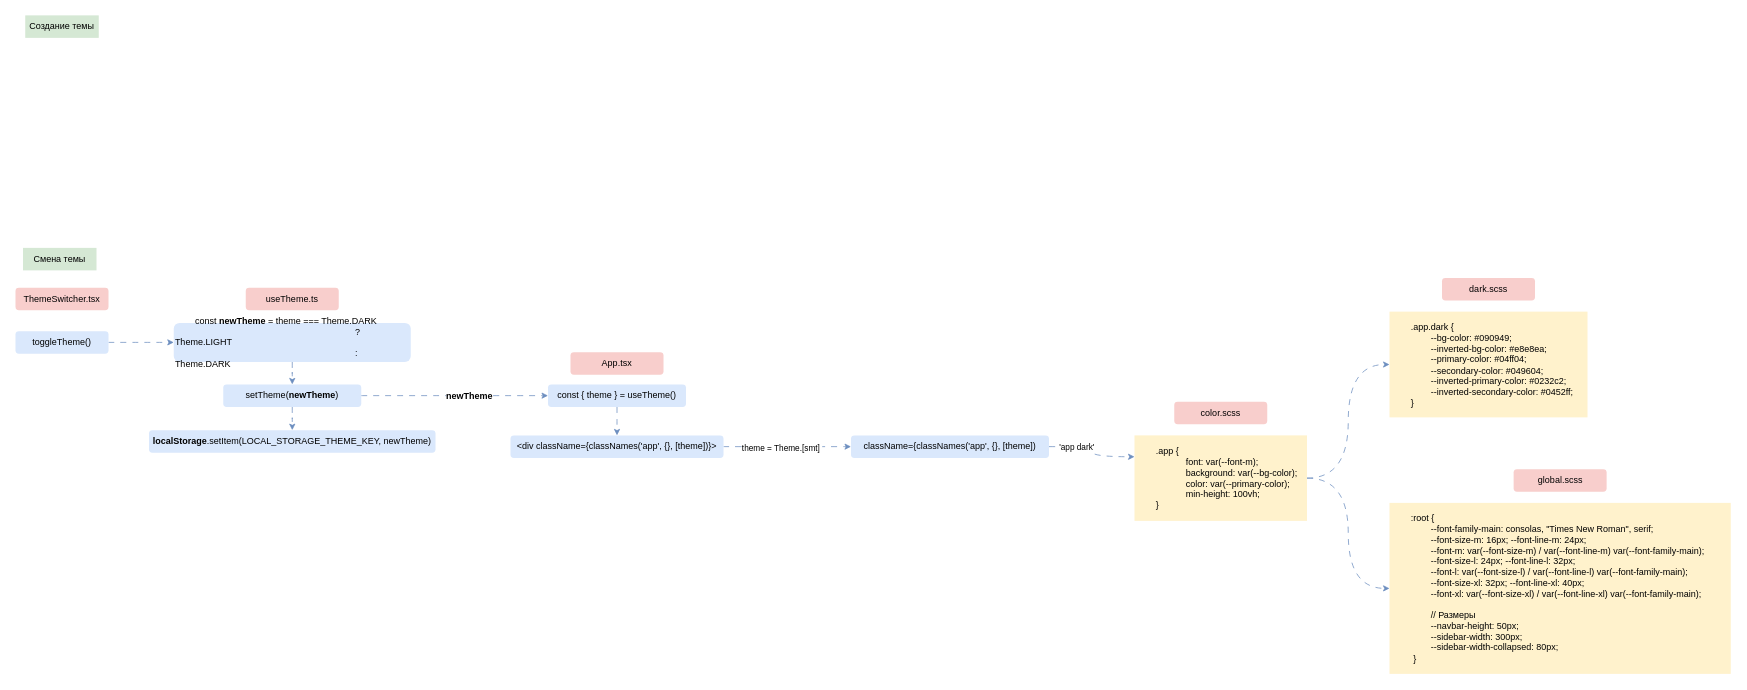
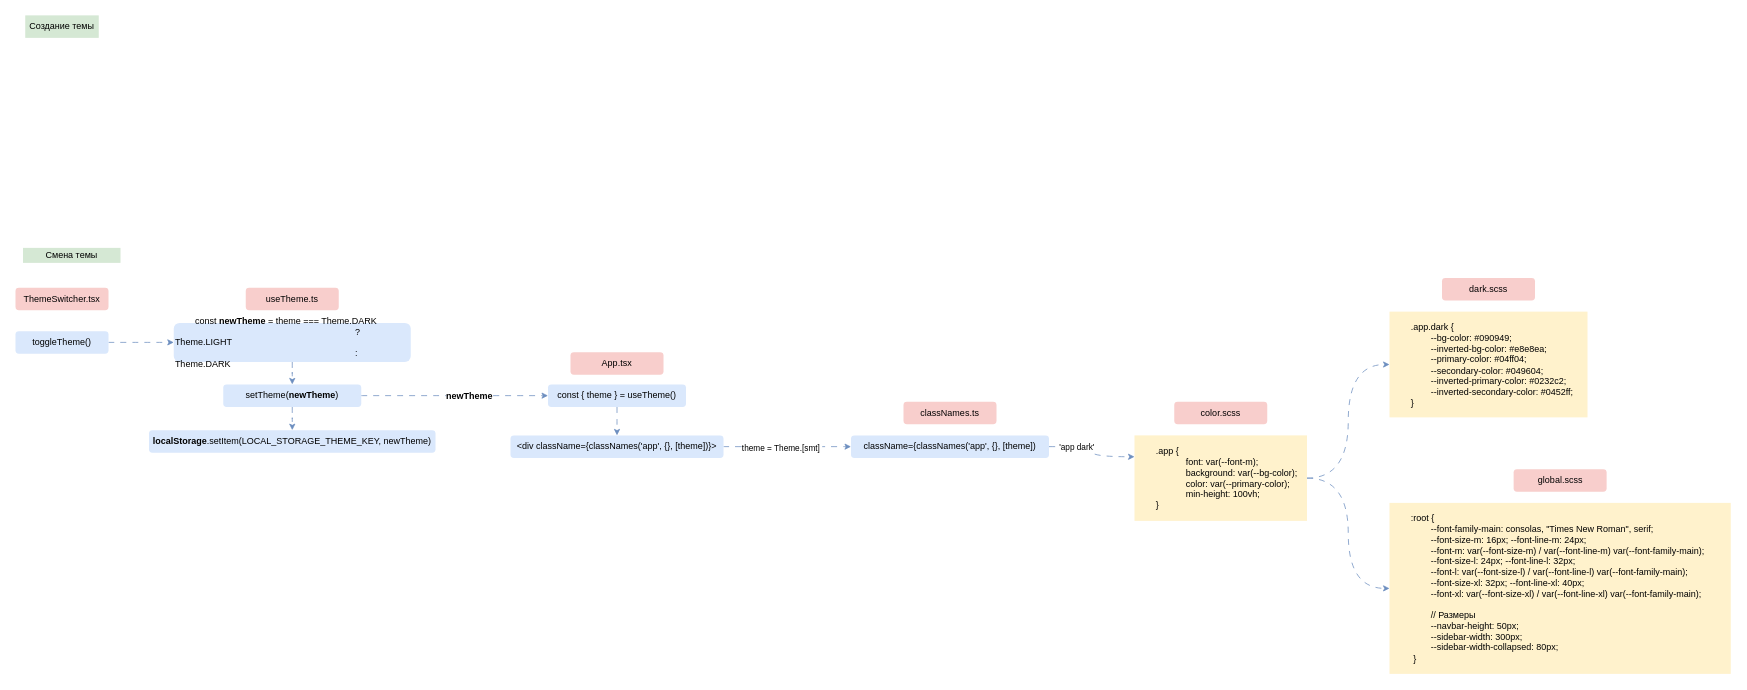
node "Смена темы": size 74x23 -> 98x15
node "classNames.ts": added
